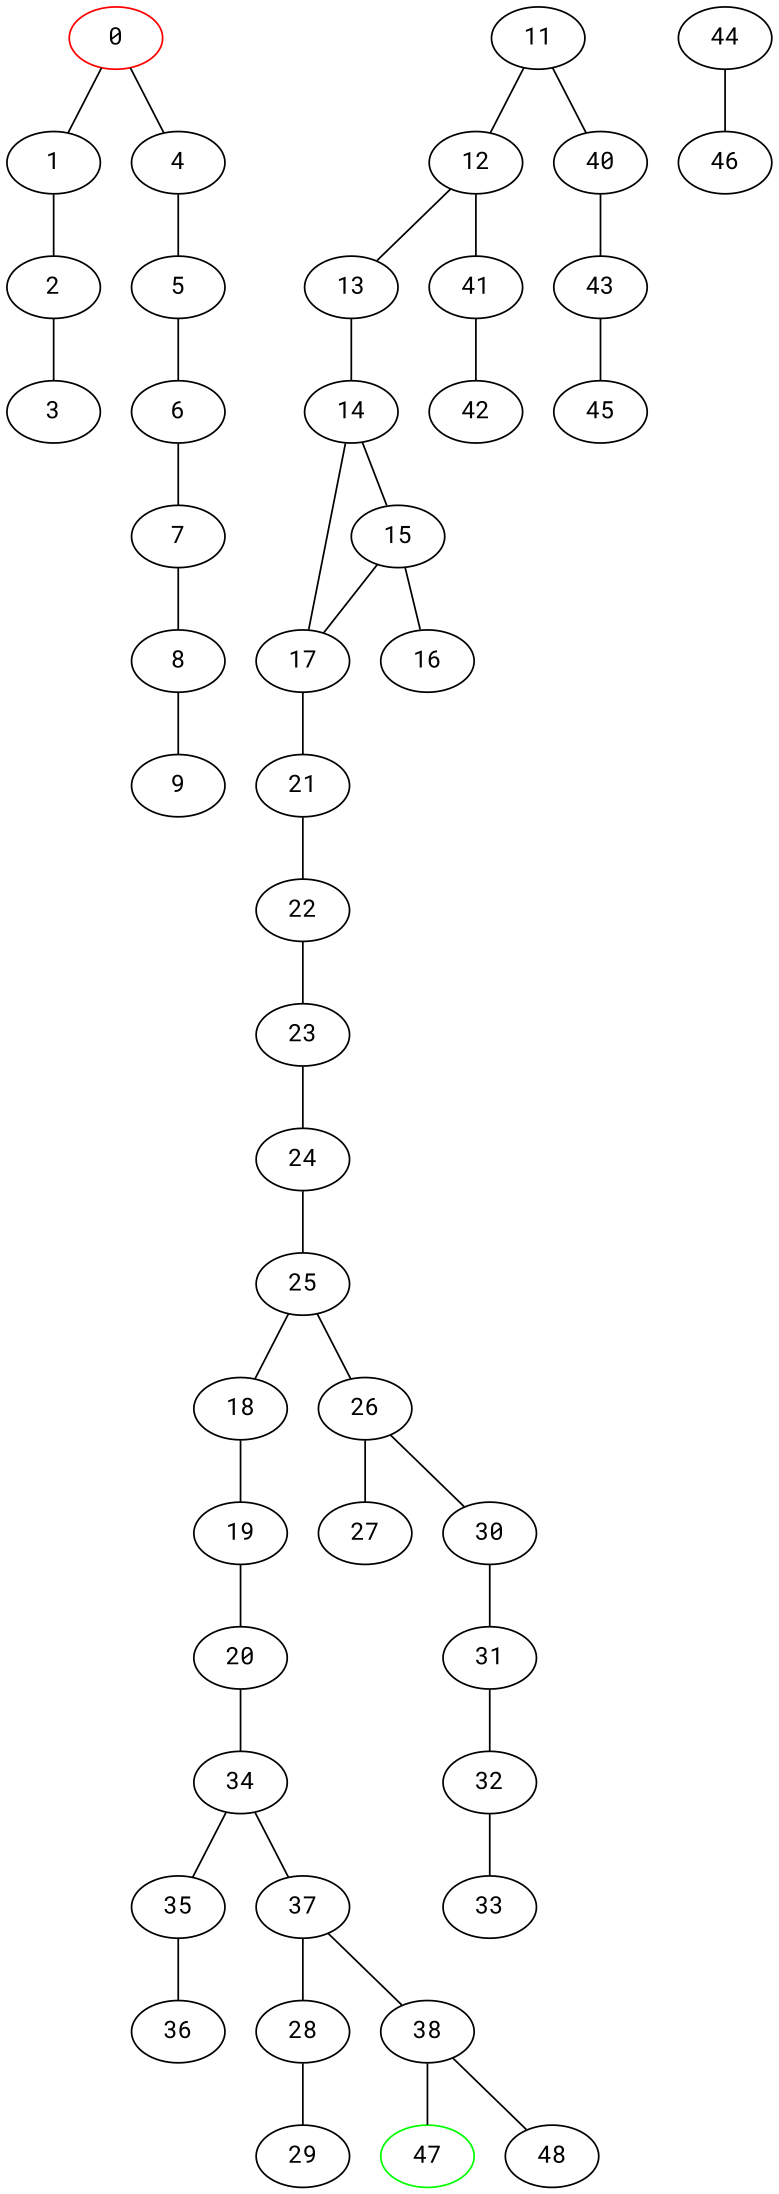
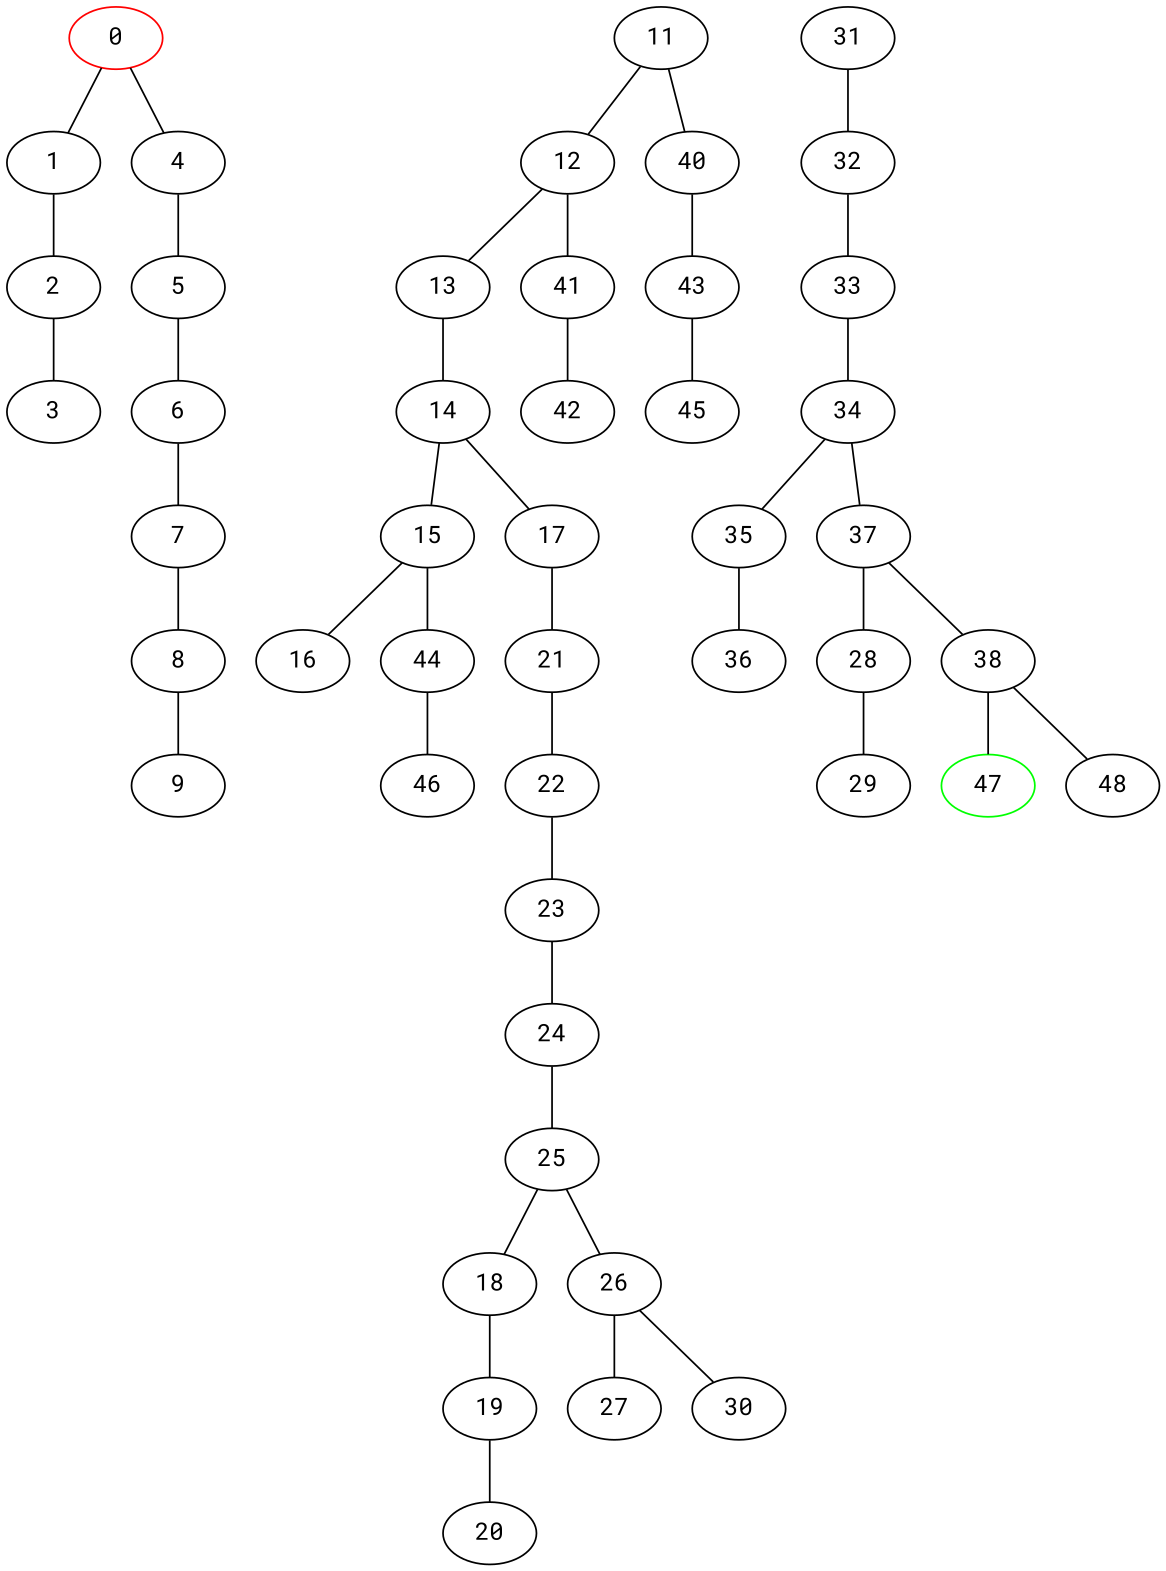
edge "15" -- "17": now "15" -- "44"
edge "30" -- "31": removed
edge "20" -- "34": now "33" -- "34"
